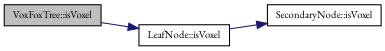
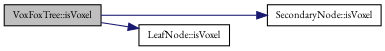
edge "LeafNode::isVoxel" -> "SecondaryNode::isVoxel": now "VoxFoxTree::isVoxel" -> "SecondaryNode::isVoxel"
